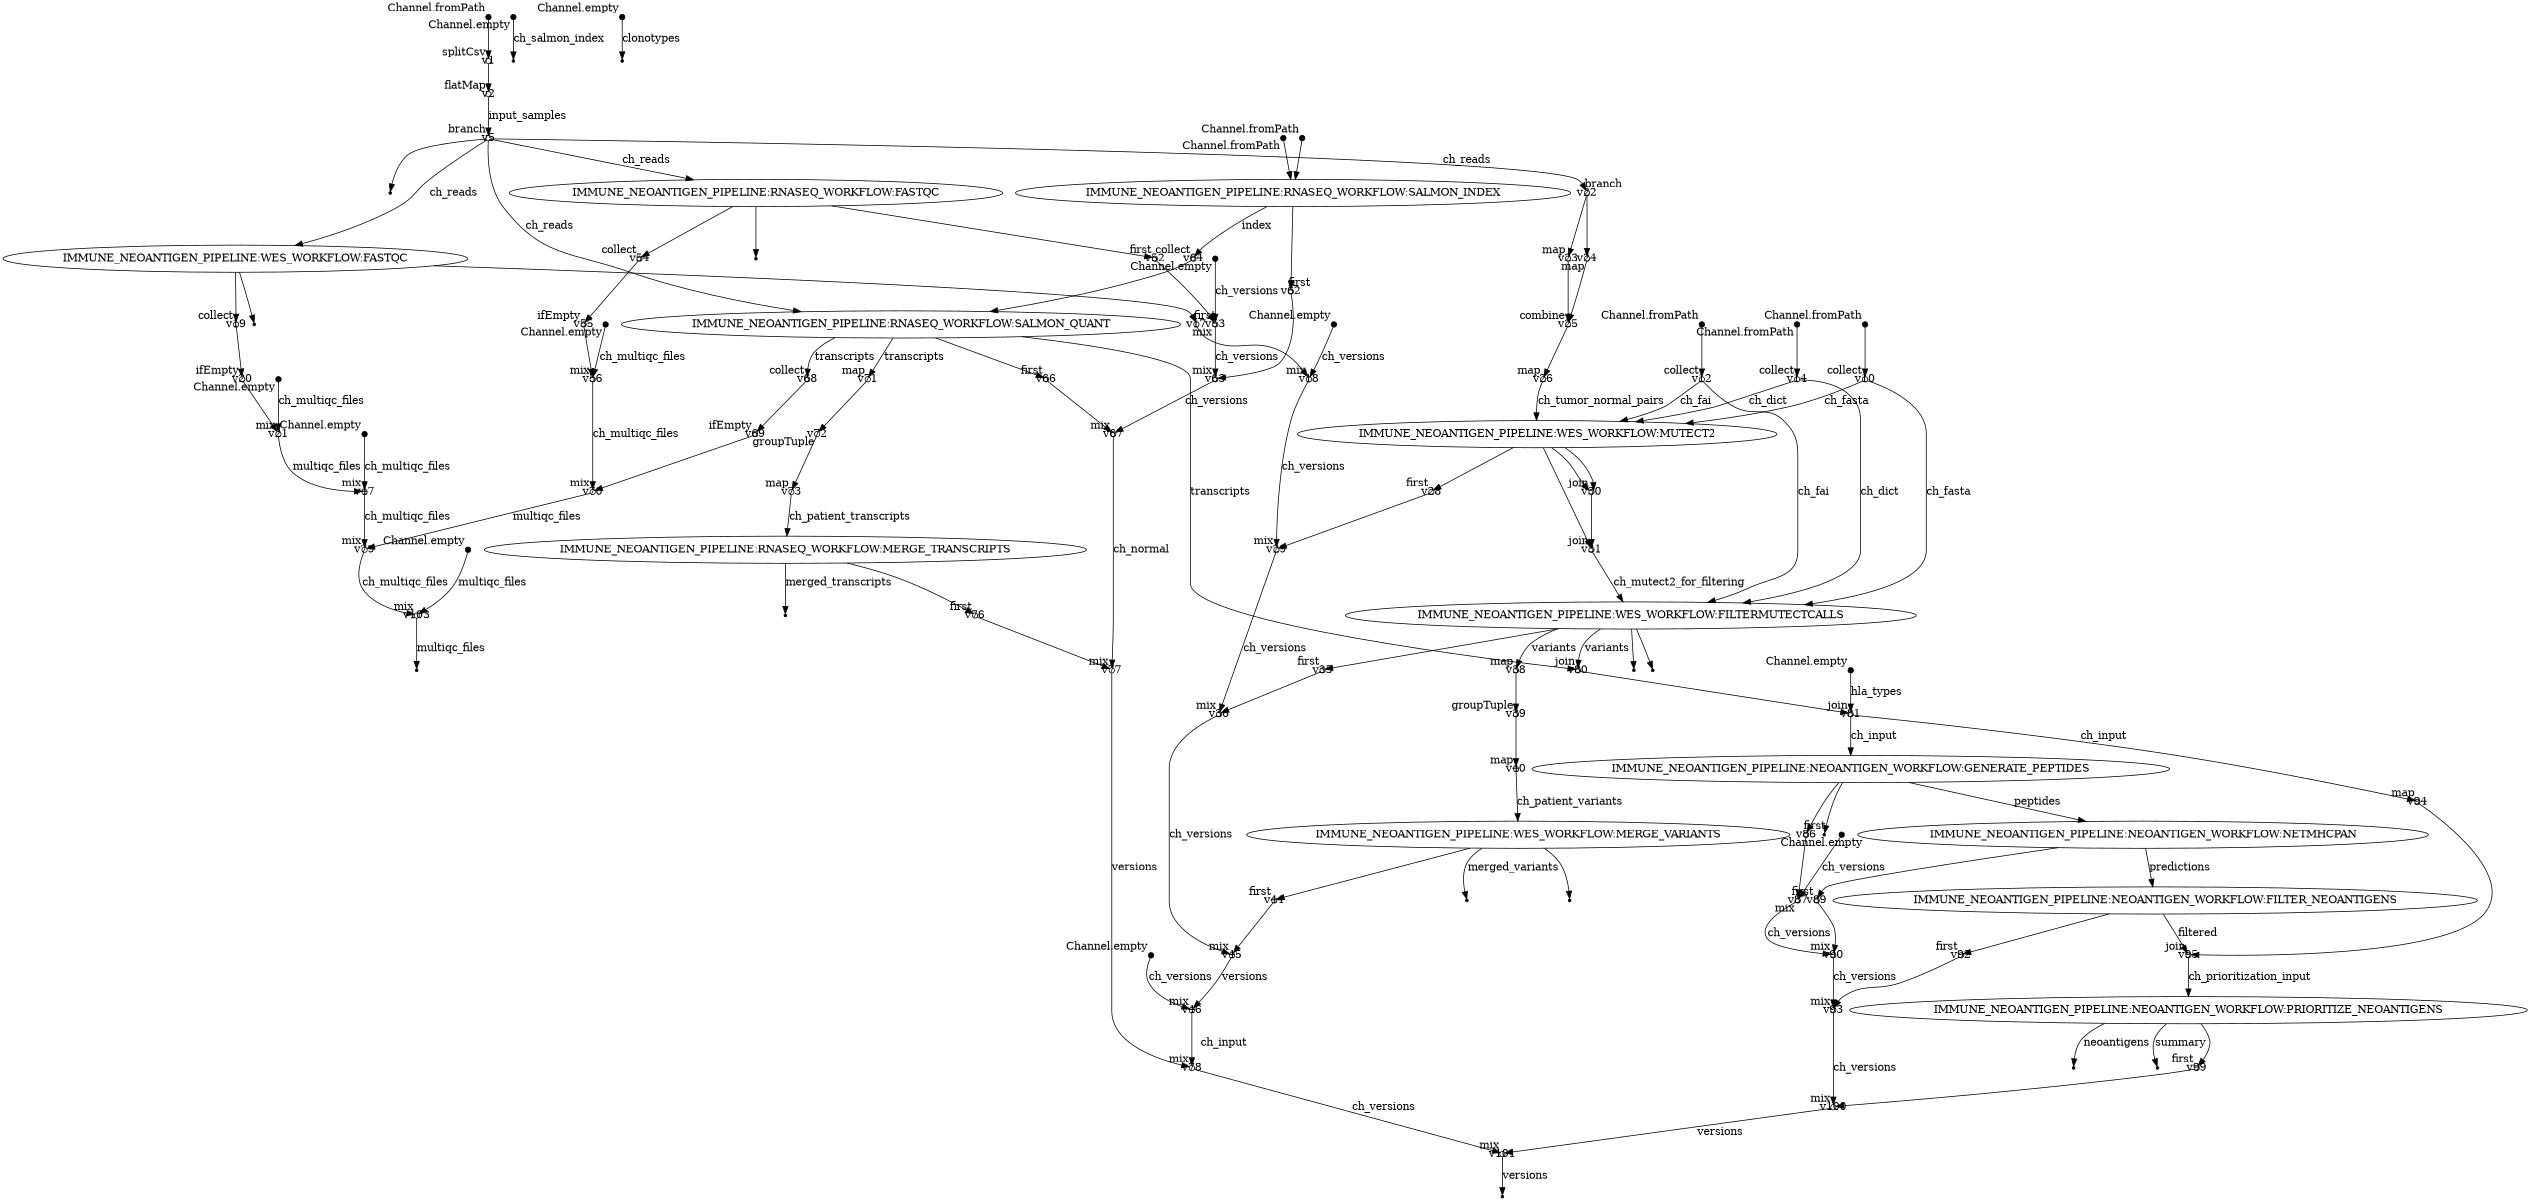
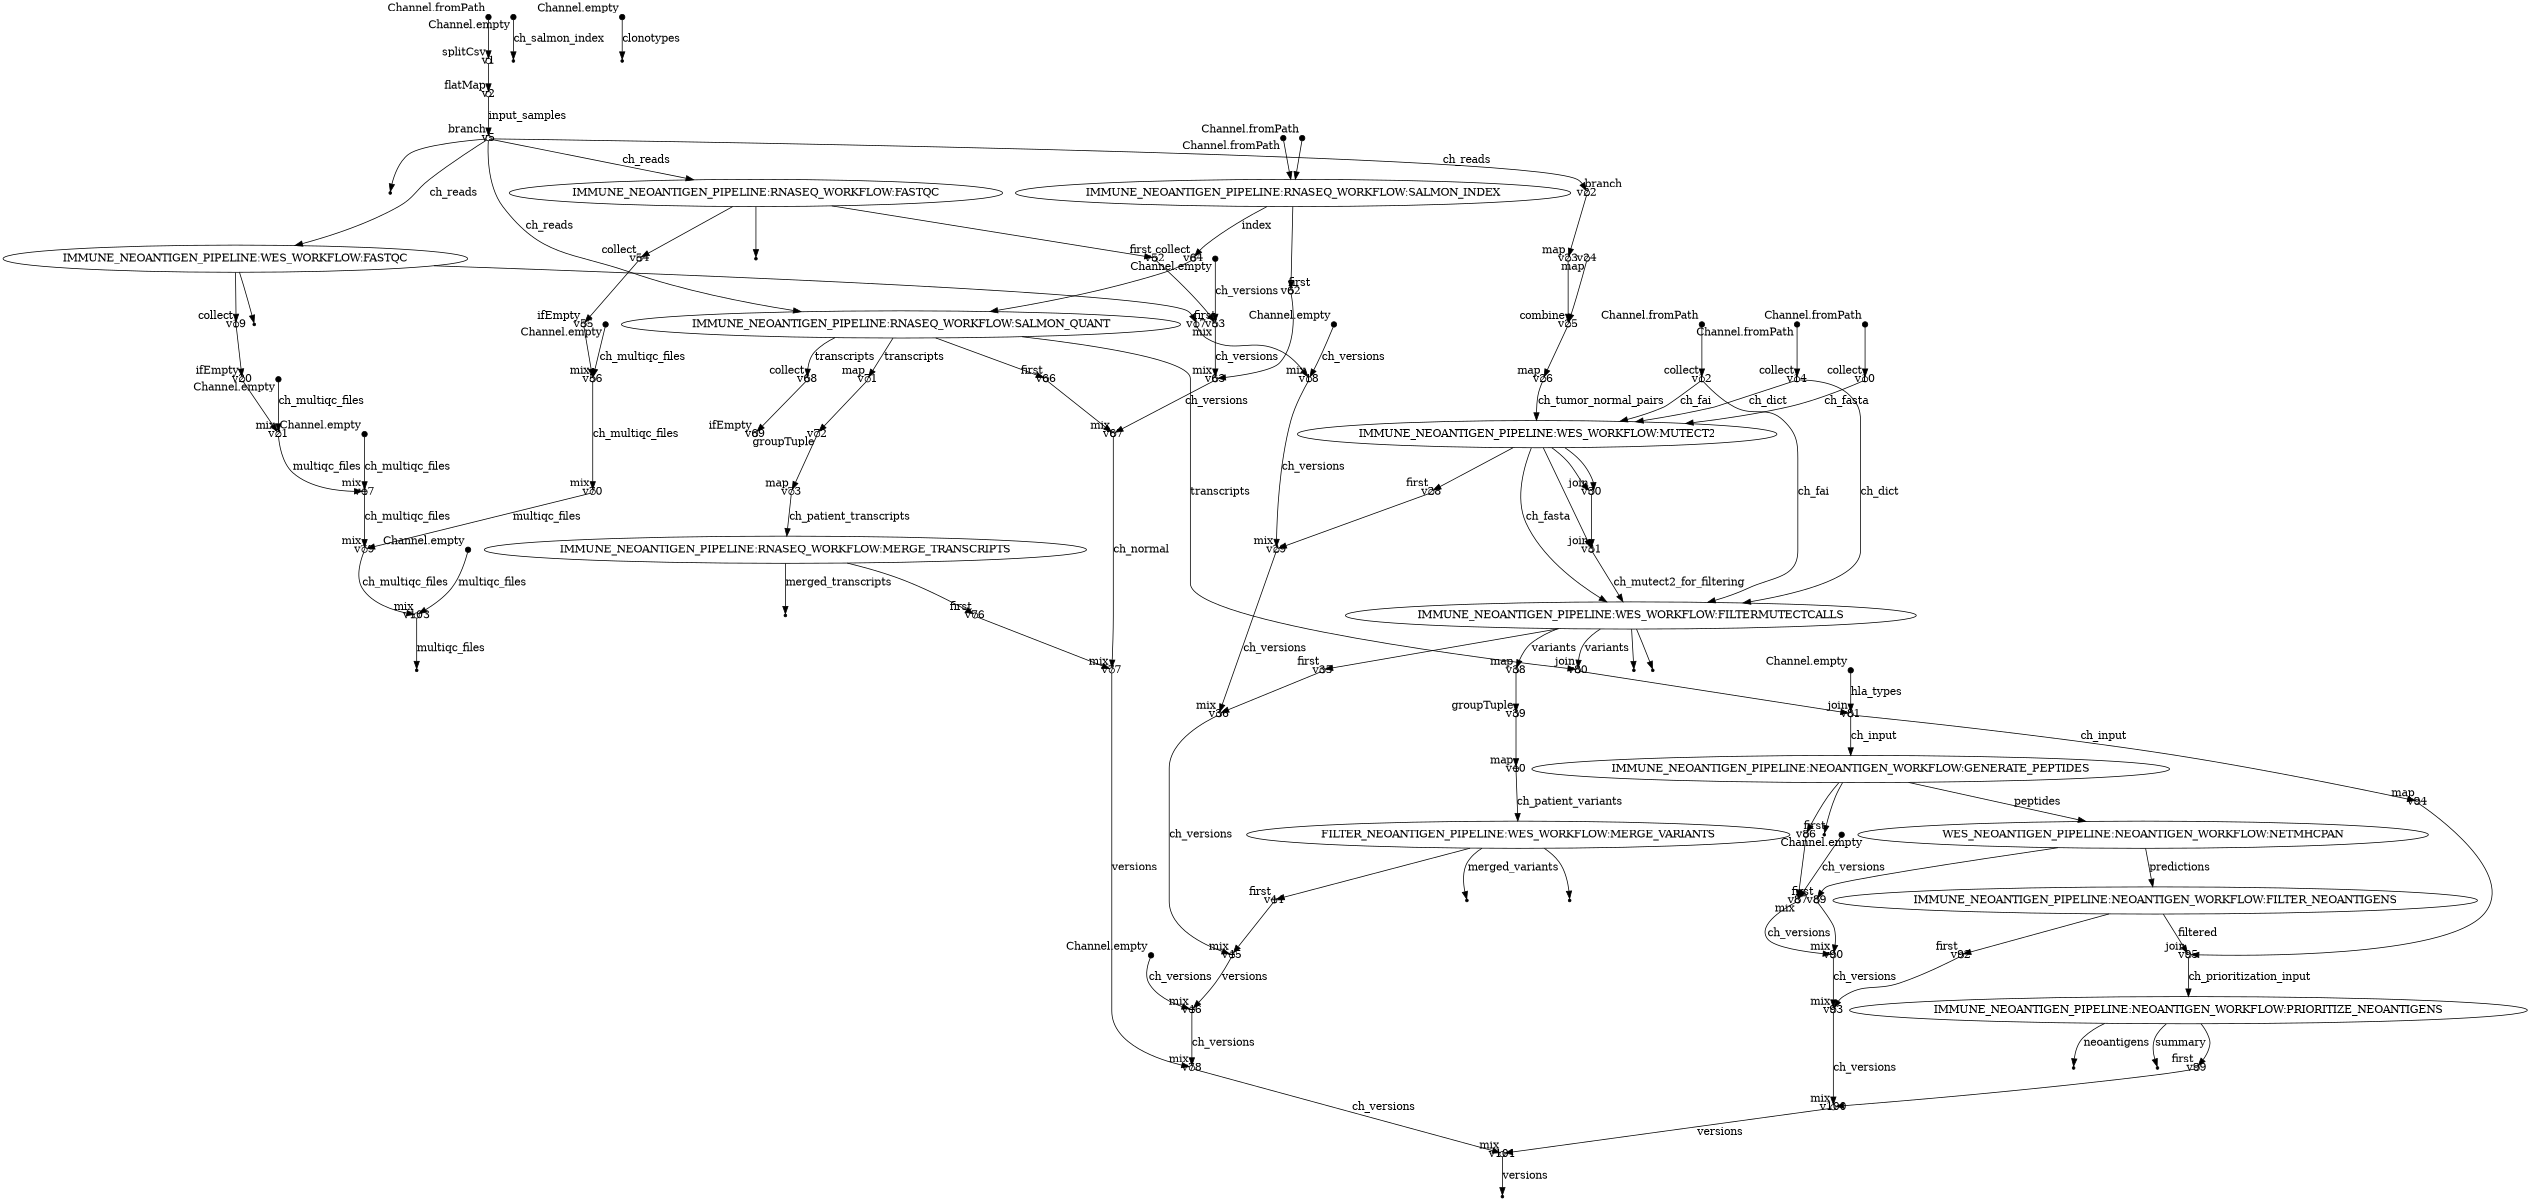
edge "v22 branch" -> "v24 map": removed
edge "v69 ifEmpty" -> "v70 mix": removed
edge "v10 collect" -> "IMMUNE_NEOANTIGEN_PIPELINE:WES_WORKFLOW:FILTERMUTECTCALLS": now "IMMUNE_NEOANTIGEN_PIPELINE:WES_WORKFLOW:MUTECT2" -> "IMMUNE_NEOANTIGEN_PIPELINE:WES_WORKFLOW:FILTERMUTECTCALLS"
node "IMMUNE_NEOANTIGEN_PIPELINE:WES_WORKFLOW:MERGE_VARIANTS": label "IMMUNE_NEOANTIGEN_PIPELINE:WES_WORKFLOW:MERGE_VARIANTS" -> "FILTER_NEOANTIGEN_PIPELINE:WES_WORKFLOW:MERGE_VARIANTS"
node "IMMUNE_NEOANTIGEN_PIPELINE:NEOANTIGEN_WORKFLOW:NETMHCPAN": label "IMMUNE_NEOANTIGEN_PIPELINE:NEOANTIGEN_WORKFLOW:NETMHCPAN" -> "WES_NEOANTIGEN_PIPELINE:NEOANTIGEN_WORKFLOW:NETMHCPAN"
edge "v46 mix" -> "v78 mix": label "ch_input" -> "ch_versions"
